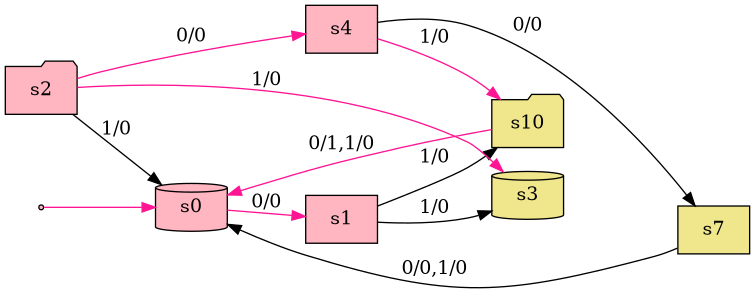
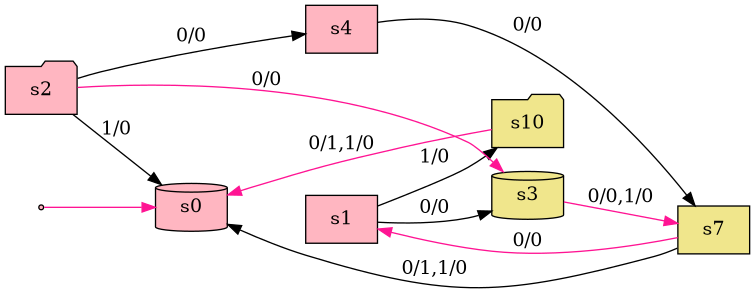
edge "s2" -> "s4": color deeppink -> black
edge "s4" -> "s10": removed, label "1/0"
edge "s2" -> "s3": label "1/0" -> "0/0"
edge "s1" -> "s3": label "1/0" -> "0/0"
edge "s3" -> "s7": added, label "0/0,1/0"
edge "s0" -> "s1": now "s7" -> "s1"
edge "s7" -> "s0": label "0/0,1/0" -> "0/1,1/0"
